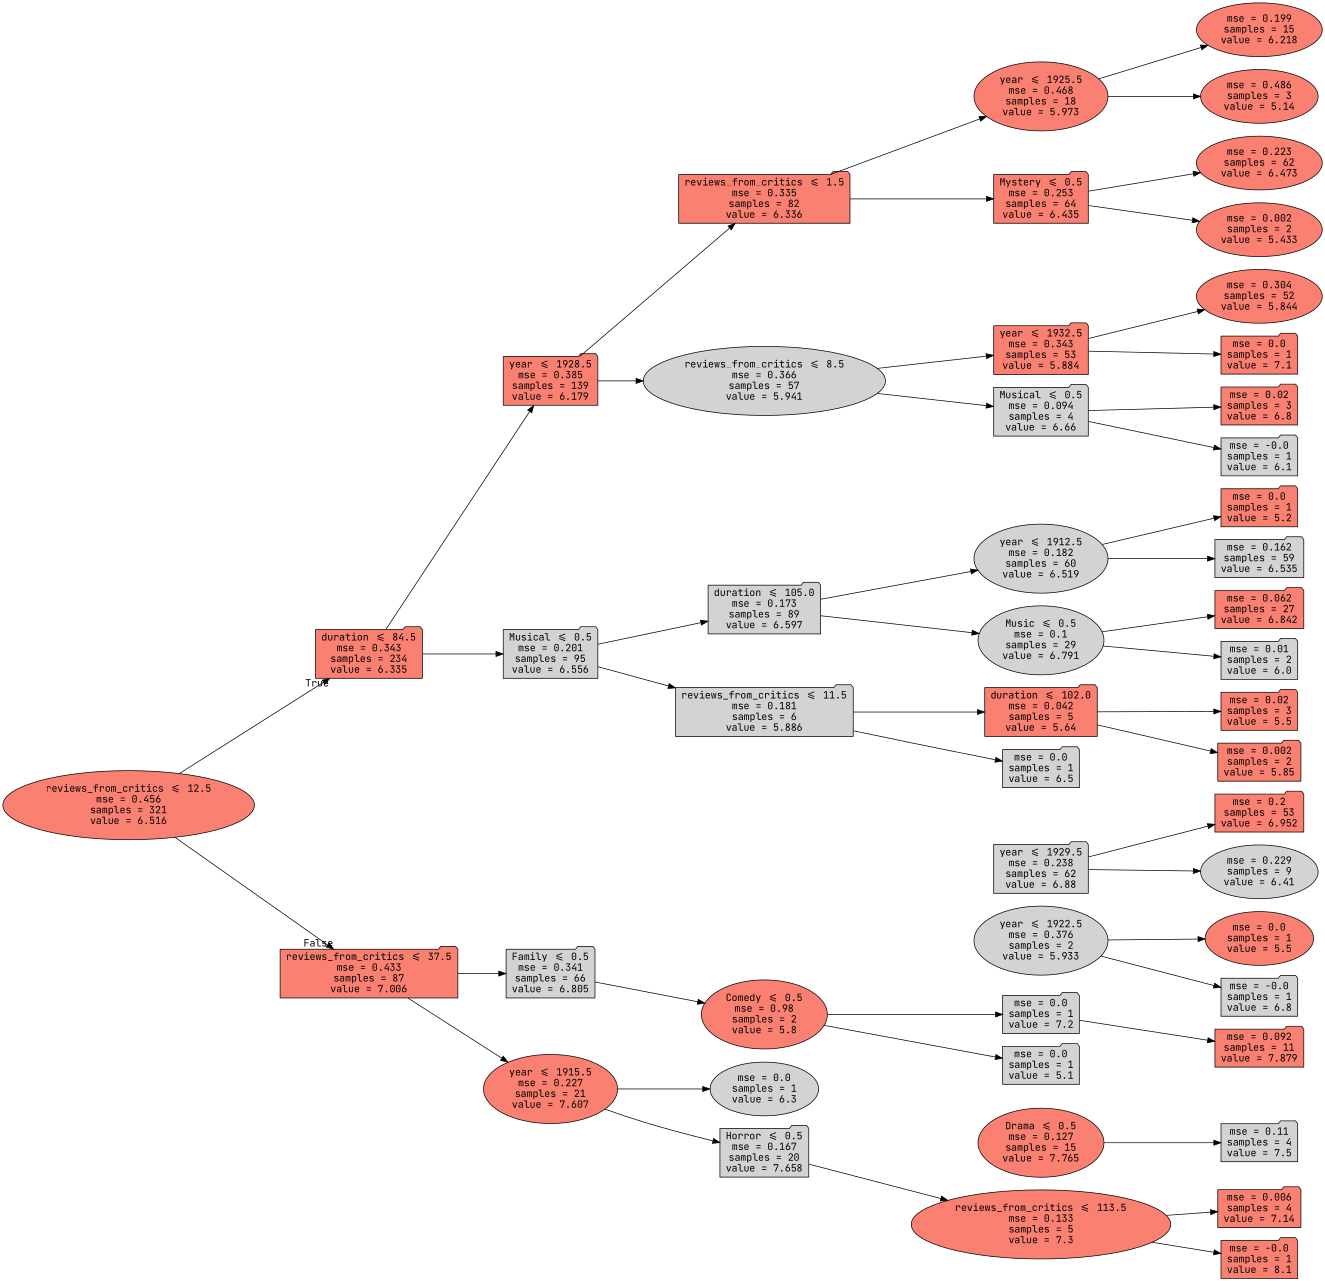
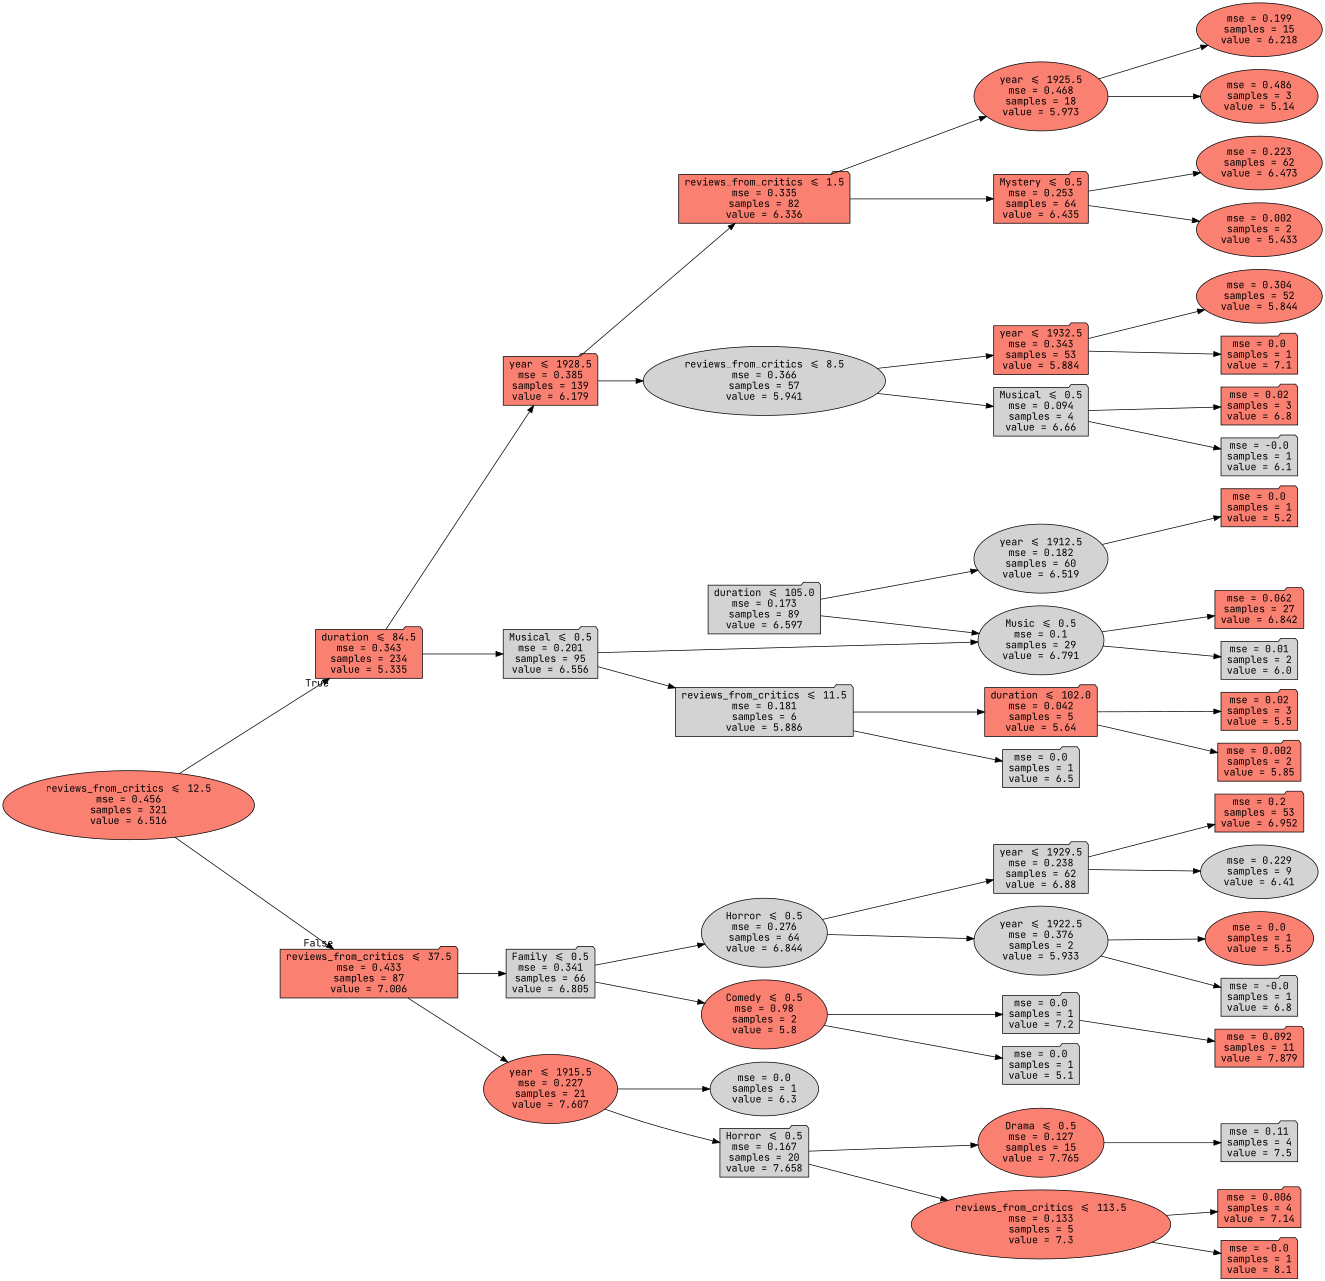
node "mse = 0.162 samples = 59 value = 6.535": removed
edge "Musical <= 0.5 mse = 0.201 samples = 95 value = 6.556" -> "duration <= 105.0 mse = 0.173 samples = 89 value = 6.597": now "Musical <= 0.5 mse = 0.201 samples = 95 value = 6.556" -> "Music <= 0.5 mse = 0.1 samples = 29 value = 6.791"
node "duration <= 84.5 mse = 0.343 samples = 234 value = 6.335": label "duration <= 84.5 mse = 0.343 samples = 234 value = 6.335" -> "duration <= 84.5 mse = 0.343 samples = 234 value = 5.335"
node "Horror <= 0.5 mse = 0.276 samples = 64 value = 6.844": added
edge "Horror <= 0.5 mse = 0.167 samples = 20 value = 7.658" -> "Drama <= 0.5 mse = 0.127 samples = 15 value = 7.765": added
